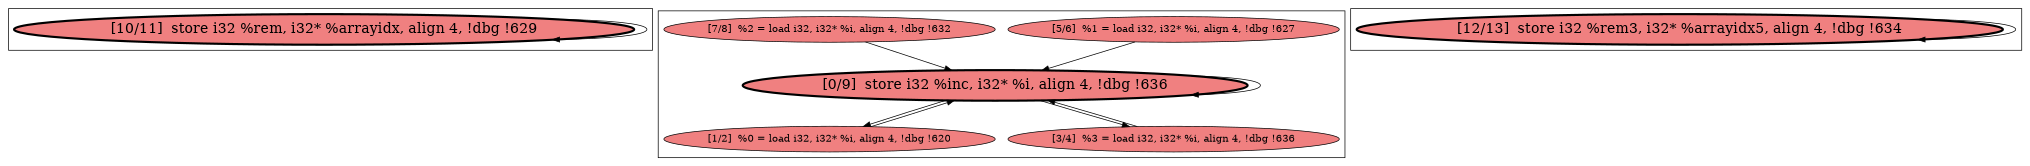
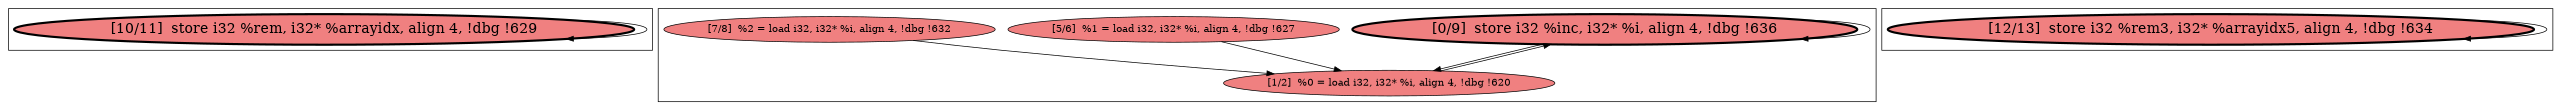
edge "[7/8]  %2 = load i32, i32* %i, align 4, !dbg !632" -> "[0/9]  store i32 %inc, i32* %i, align 4, !dbg !636": now "[7/8]  %2 = load i32, i32* %i, align 4, !dbg !632" -> "[1/2]  %0 = load i32, i32* %i, align 4, !dbg !620"
edge "[5/6]  %1 = load i32, i32* %i, align 4, !dbg !627" -> "[0/9]  store i32 %inc, i32* %i, align 4, !dbg !636": now "[5/6]  %1 = load i32, i32* %i, align 4, !dbg !627" -> "[1/2]  %0 = load i32, i32* %i, align 4, !dbg !620"
node "[3/4]  %3 = load i32, i32* %i, align 4, !dbg !636": removed
